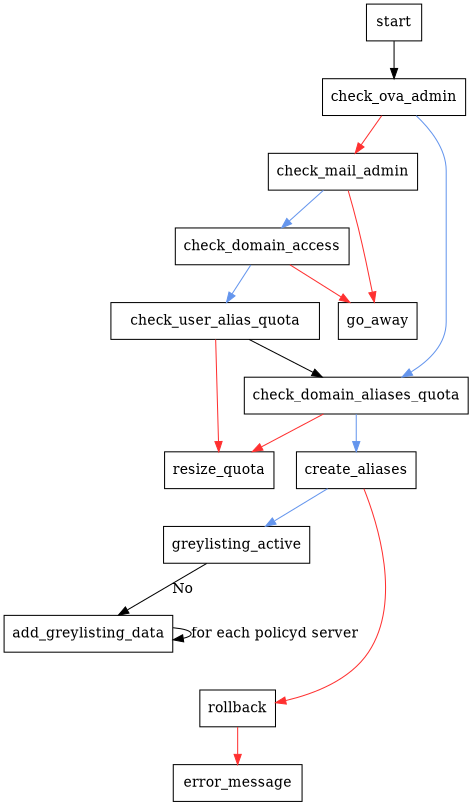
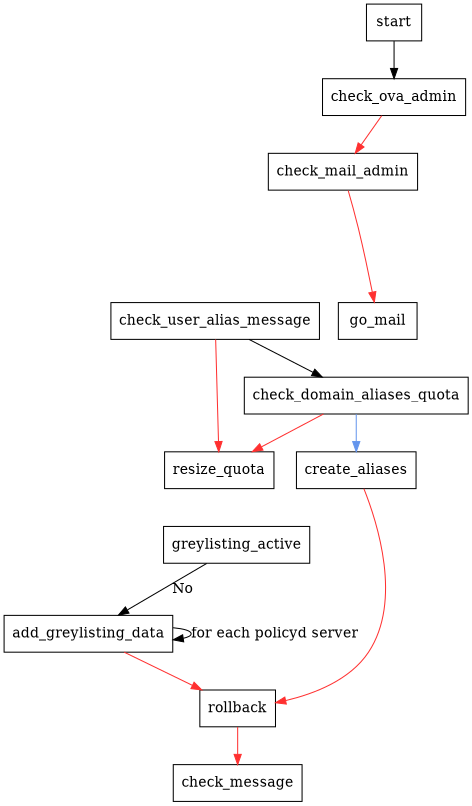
node "check_domain_access": removed
edge "check_ova_admin" -> "check_domain_aliases_quota": removed
node "check_user_alias_quota": label "check_user_alias_quota" -> "check_user_alias_message"
node "go_away": label "go_away" -> "go_mail"
edge "create_aliases" -> "greylisting_active": removed
edge "add_greylisting_data" -> "rollback": added
node "error_message": label "error_message" -> "check_message"
